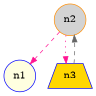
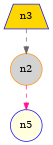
edge "n2" -> "n3": removed
node "n1": label "n1" -> "n5"
